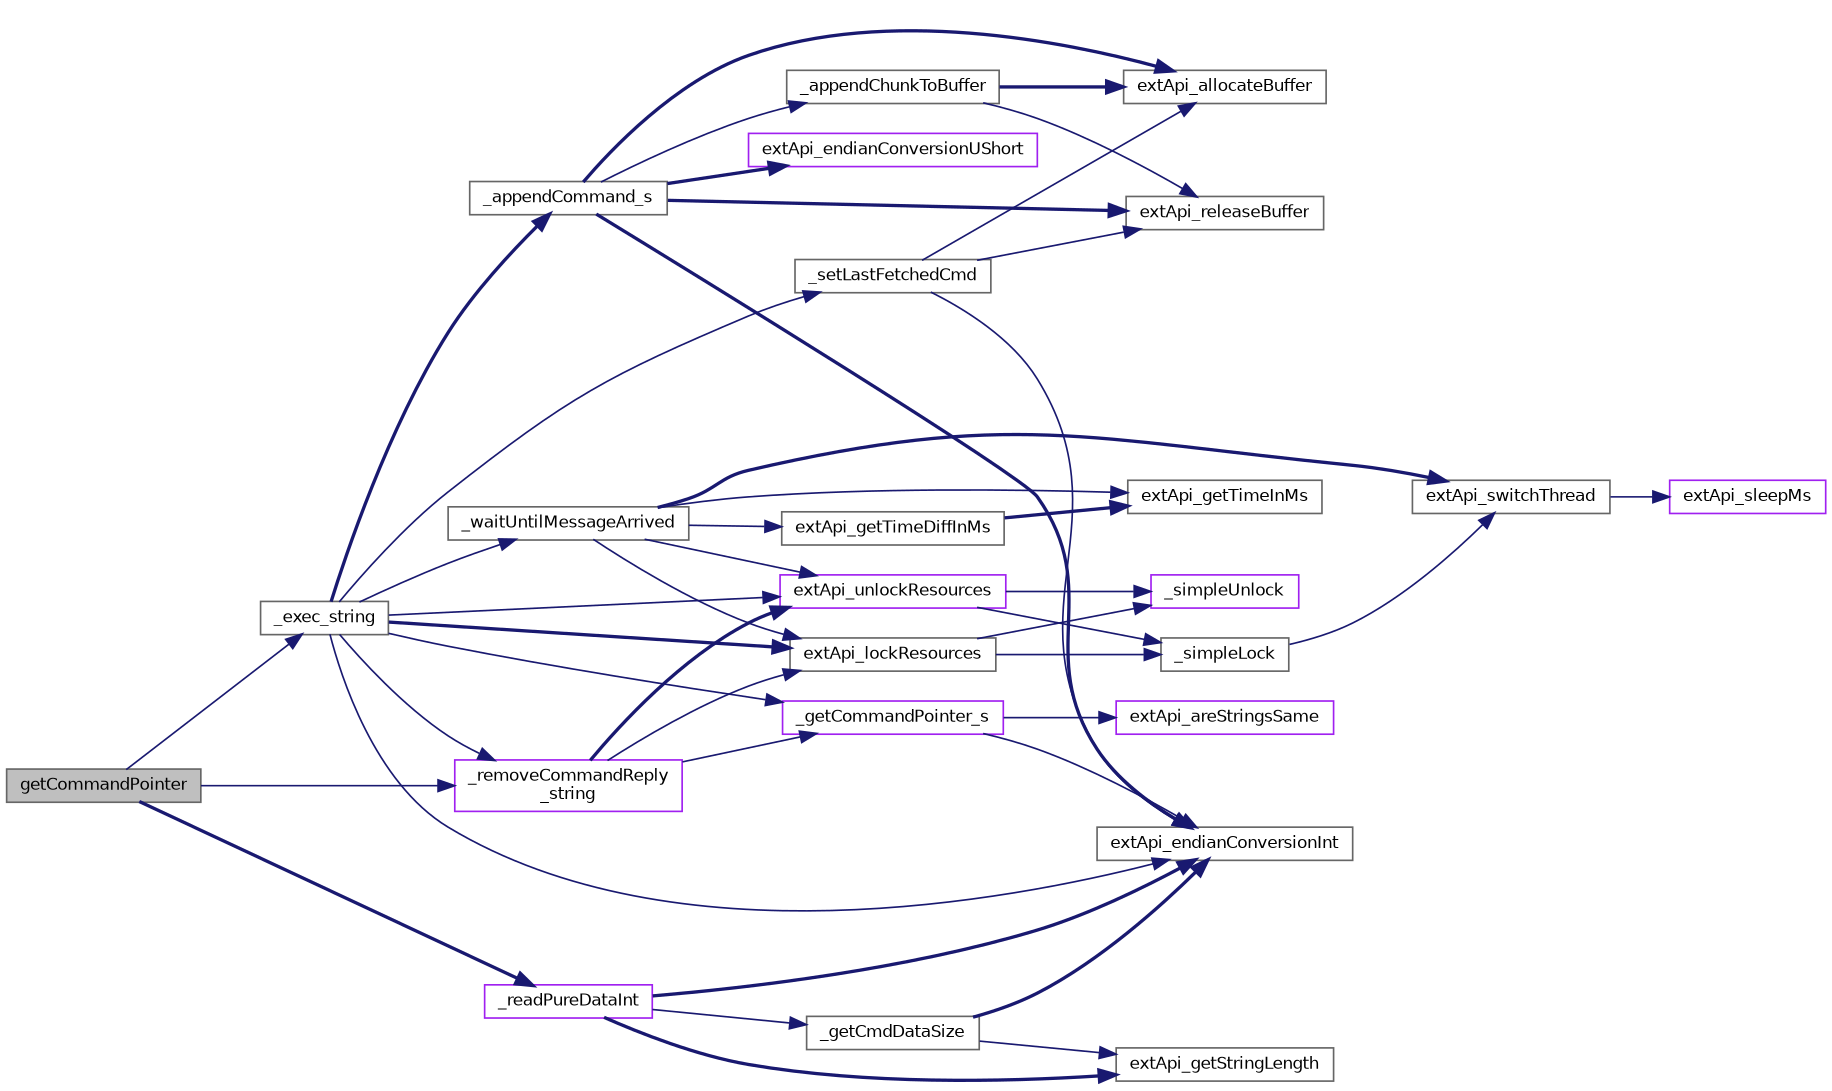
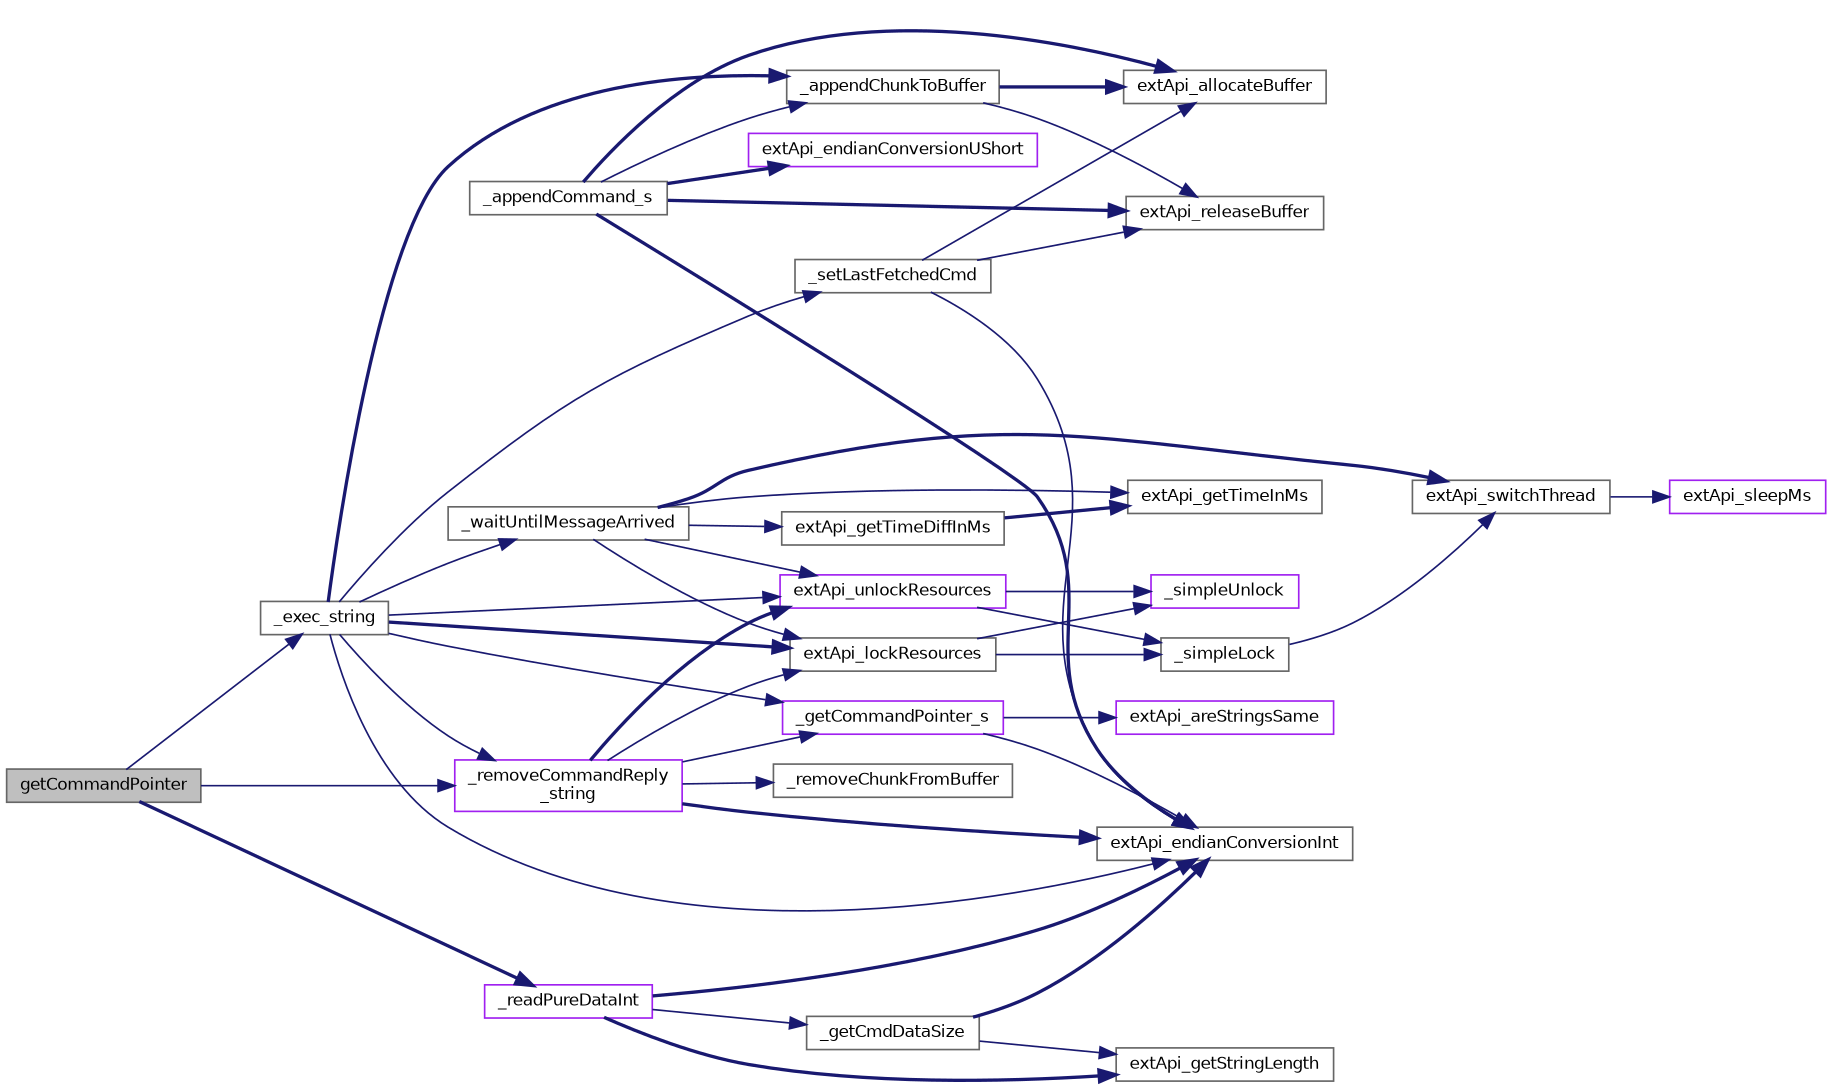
edge "_exec_string" -> "_appendCommand_s": now "_exec_string" -> "_appendChunkToBuffer"
node "_removeChunkFromBuffer": added
edge "_removeCommandReply _string" -> "extApi_endianConversionInt": added
